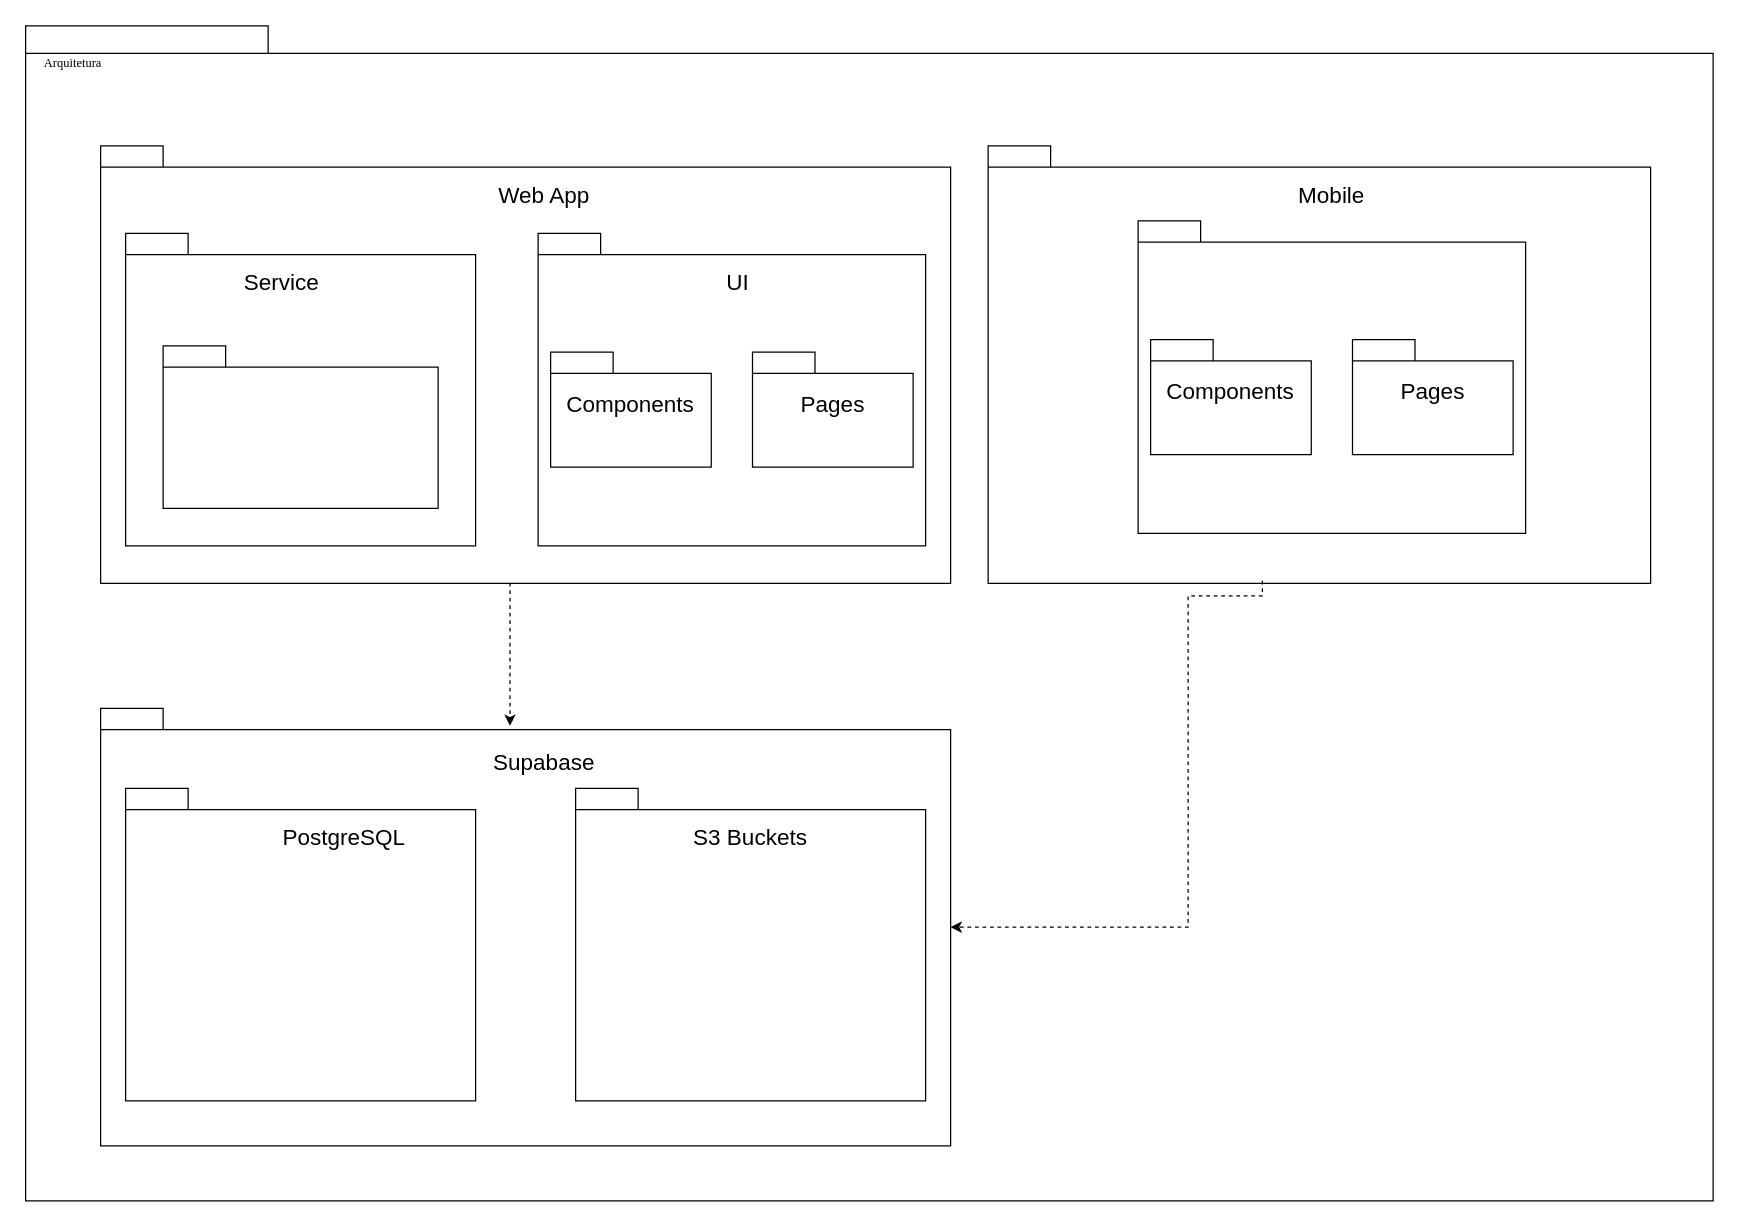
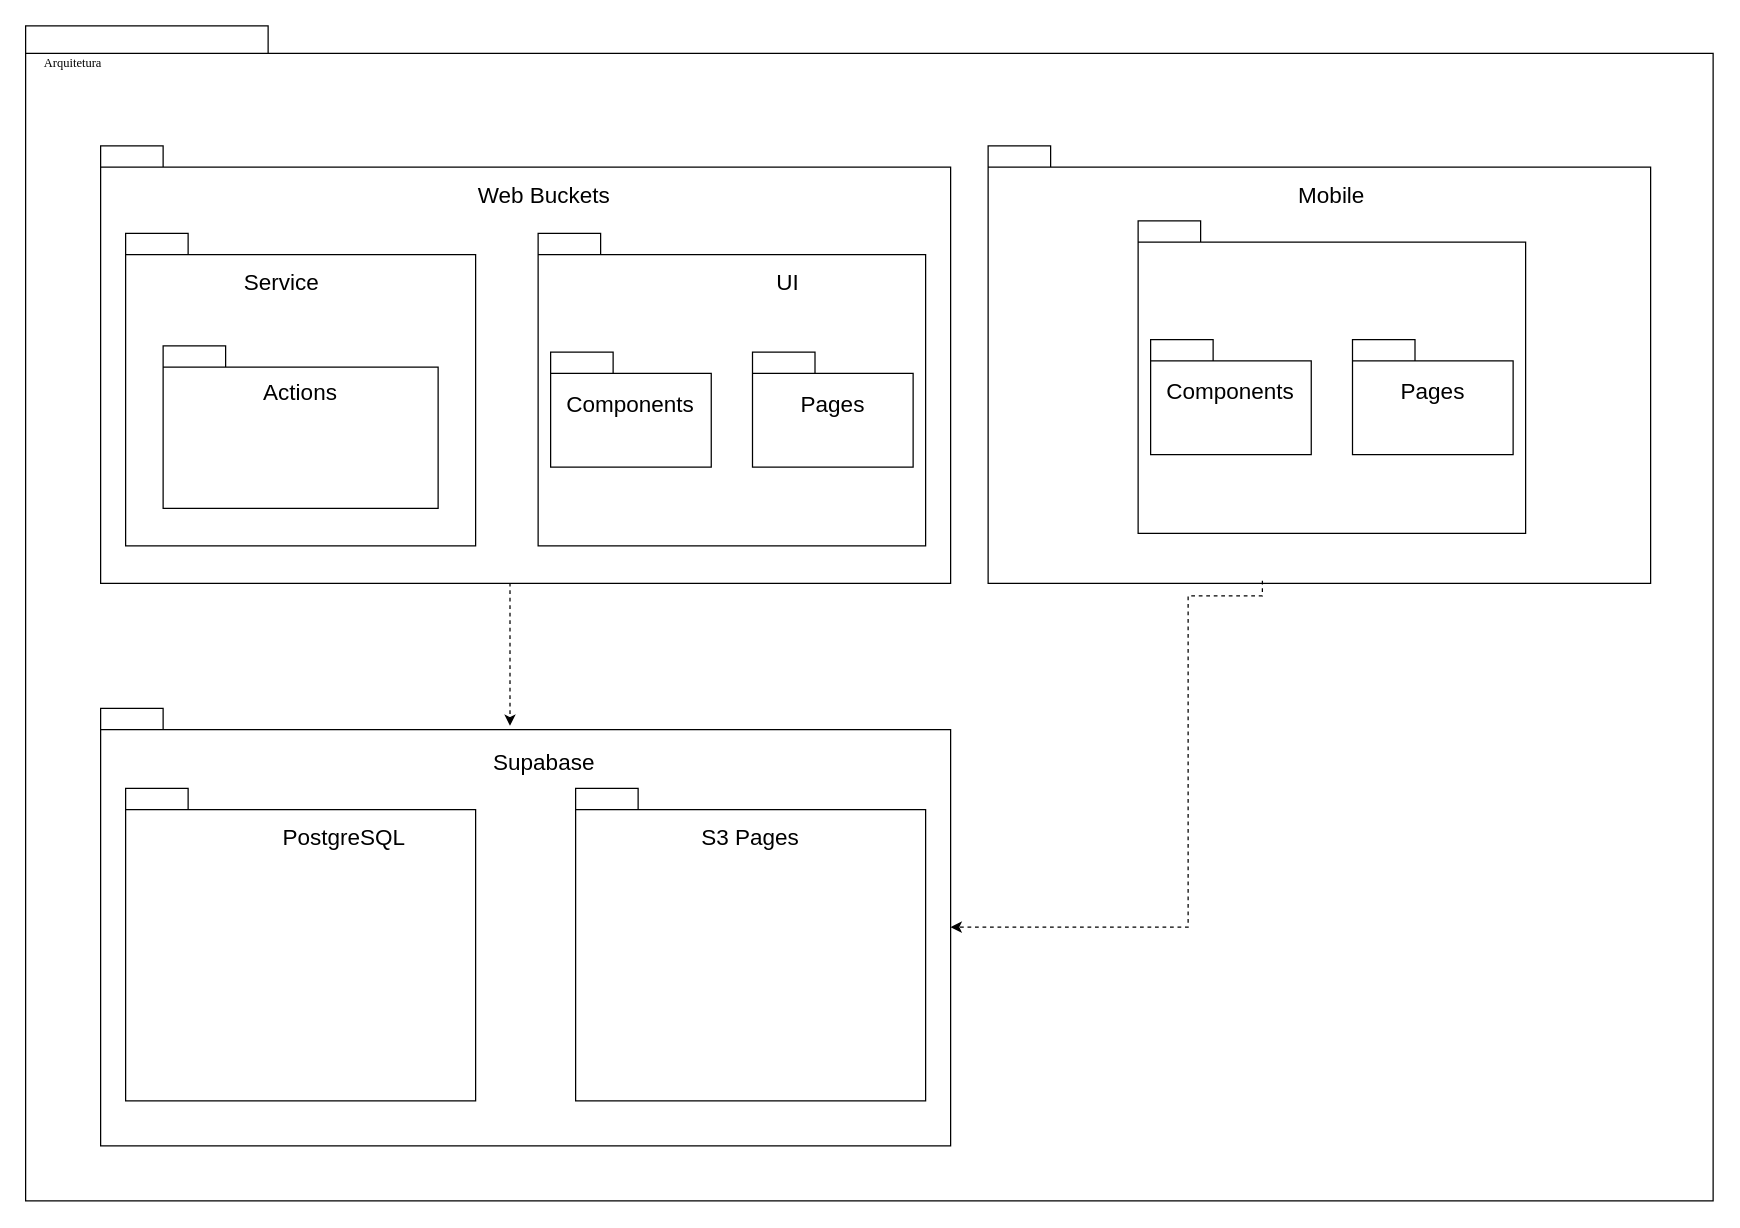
node "Web App": label "Web App" -> "Web Buckets"
node "UI": moved (738, 283) -> (788, 283)
node "Actions": added
node "S3 Buckets": label "S3 Buckets" -> "S3 Pages"
